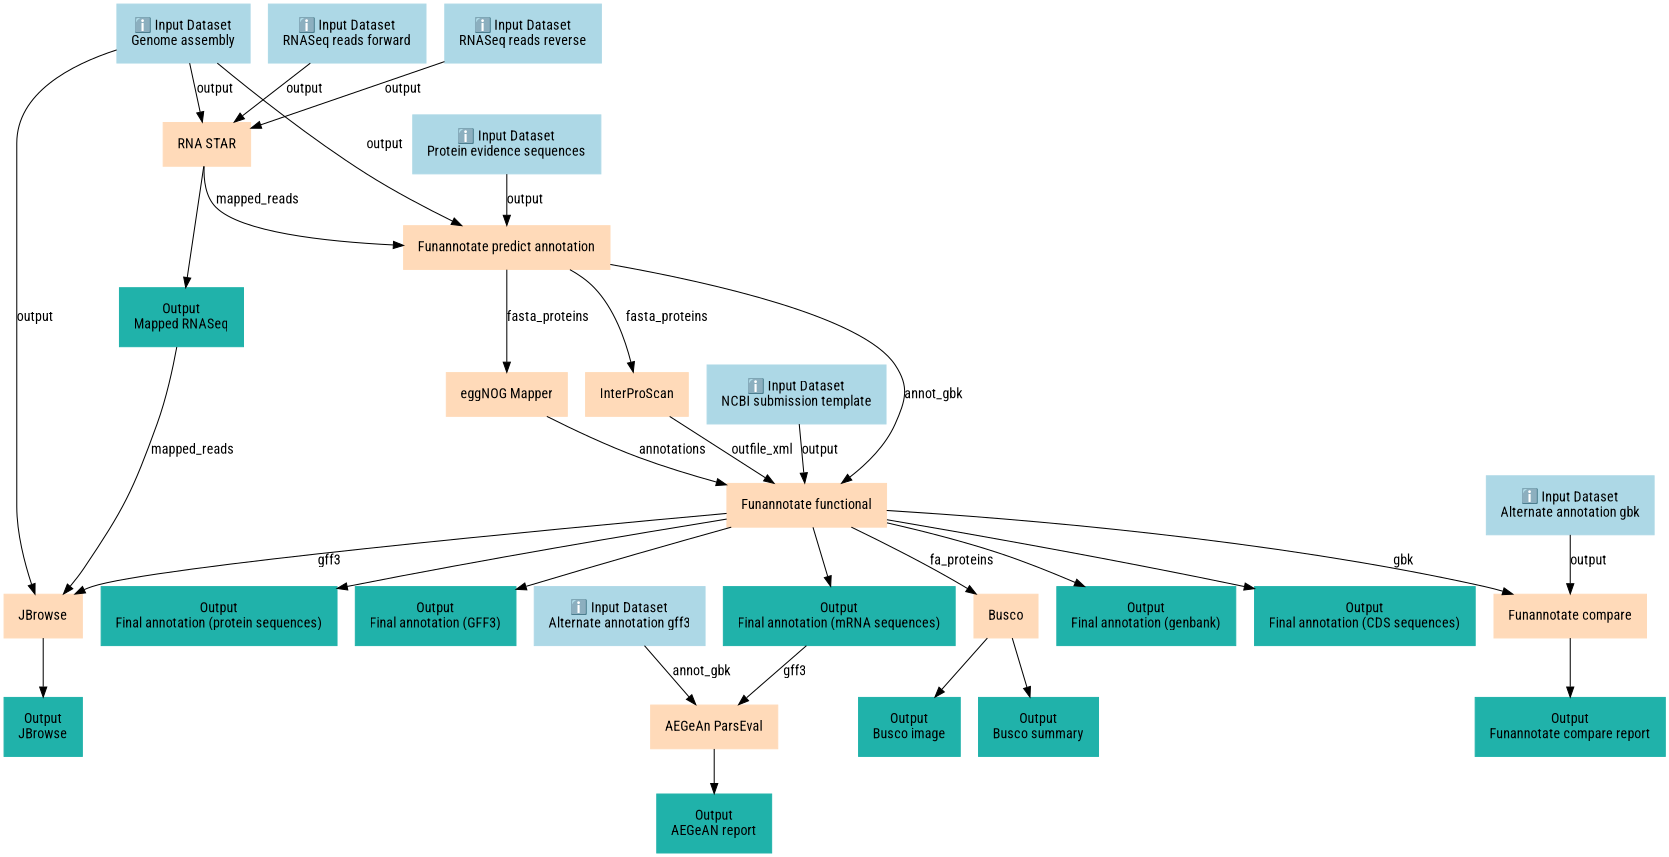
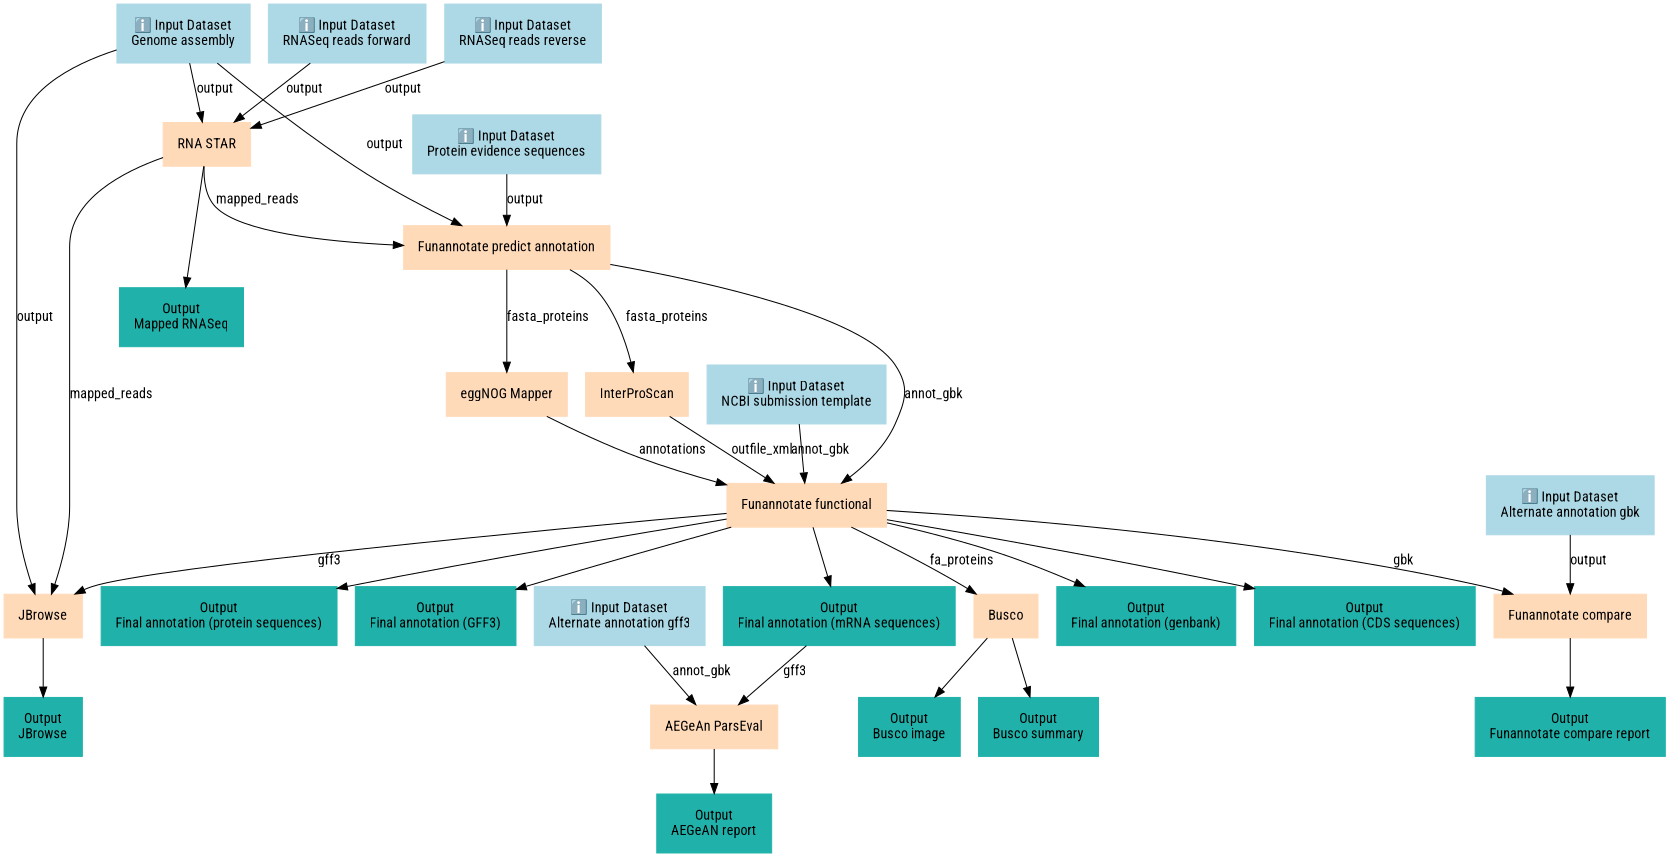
edge "ℹ️ Input Dataset NCBI submission template" -> "Funannotate functional": label "output" -> "annot_gbk"
edge "Output Mapped RNASeq" -> "JBrowse": now "RNA STAR" -> "JBrowse"
